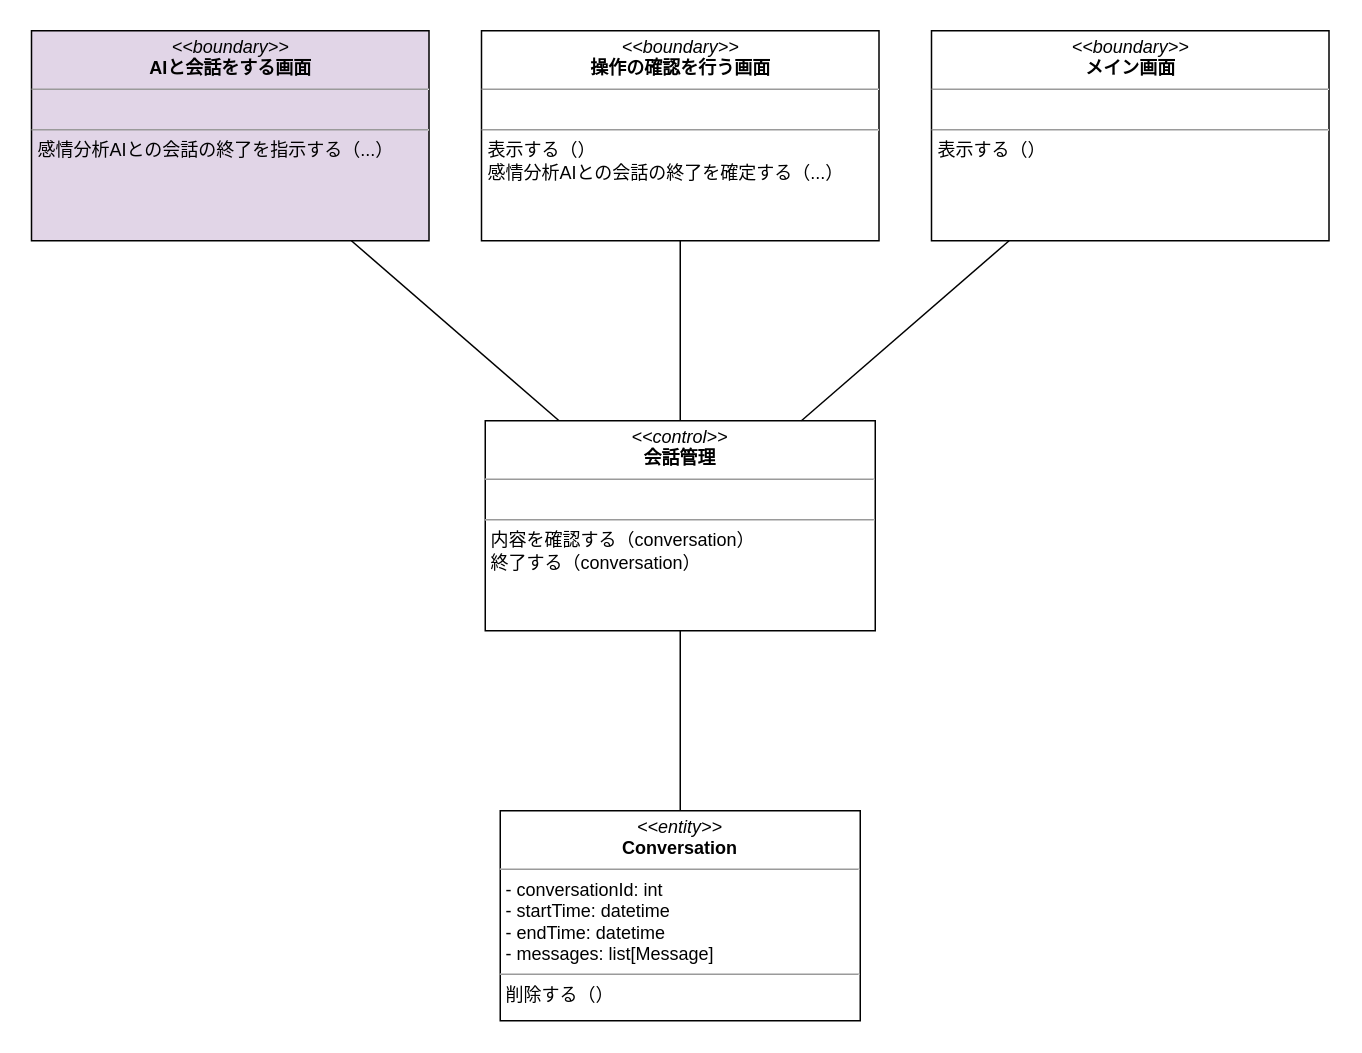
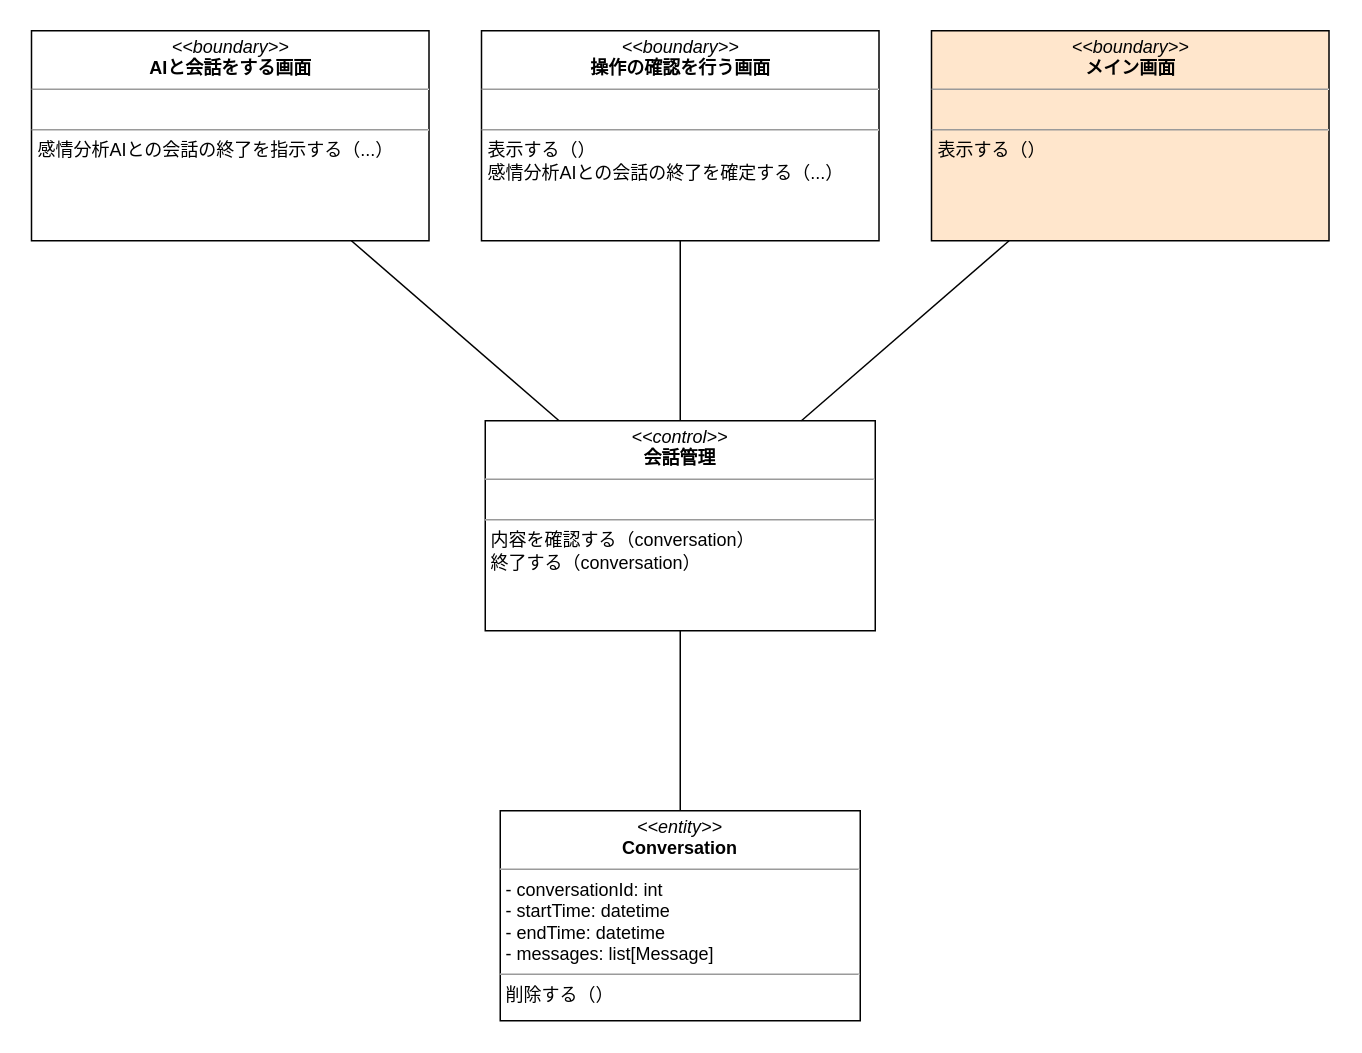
node "<<boundary>> AIと会話をする画面 感情分析AIとの会話の終了を指示する（...）": fillcolor #e1d5e7 -> #ffffff
node "<<boundary>> メイン画面 表示する（）": fillcolor #ffffff -> #ffe6cc
